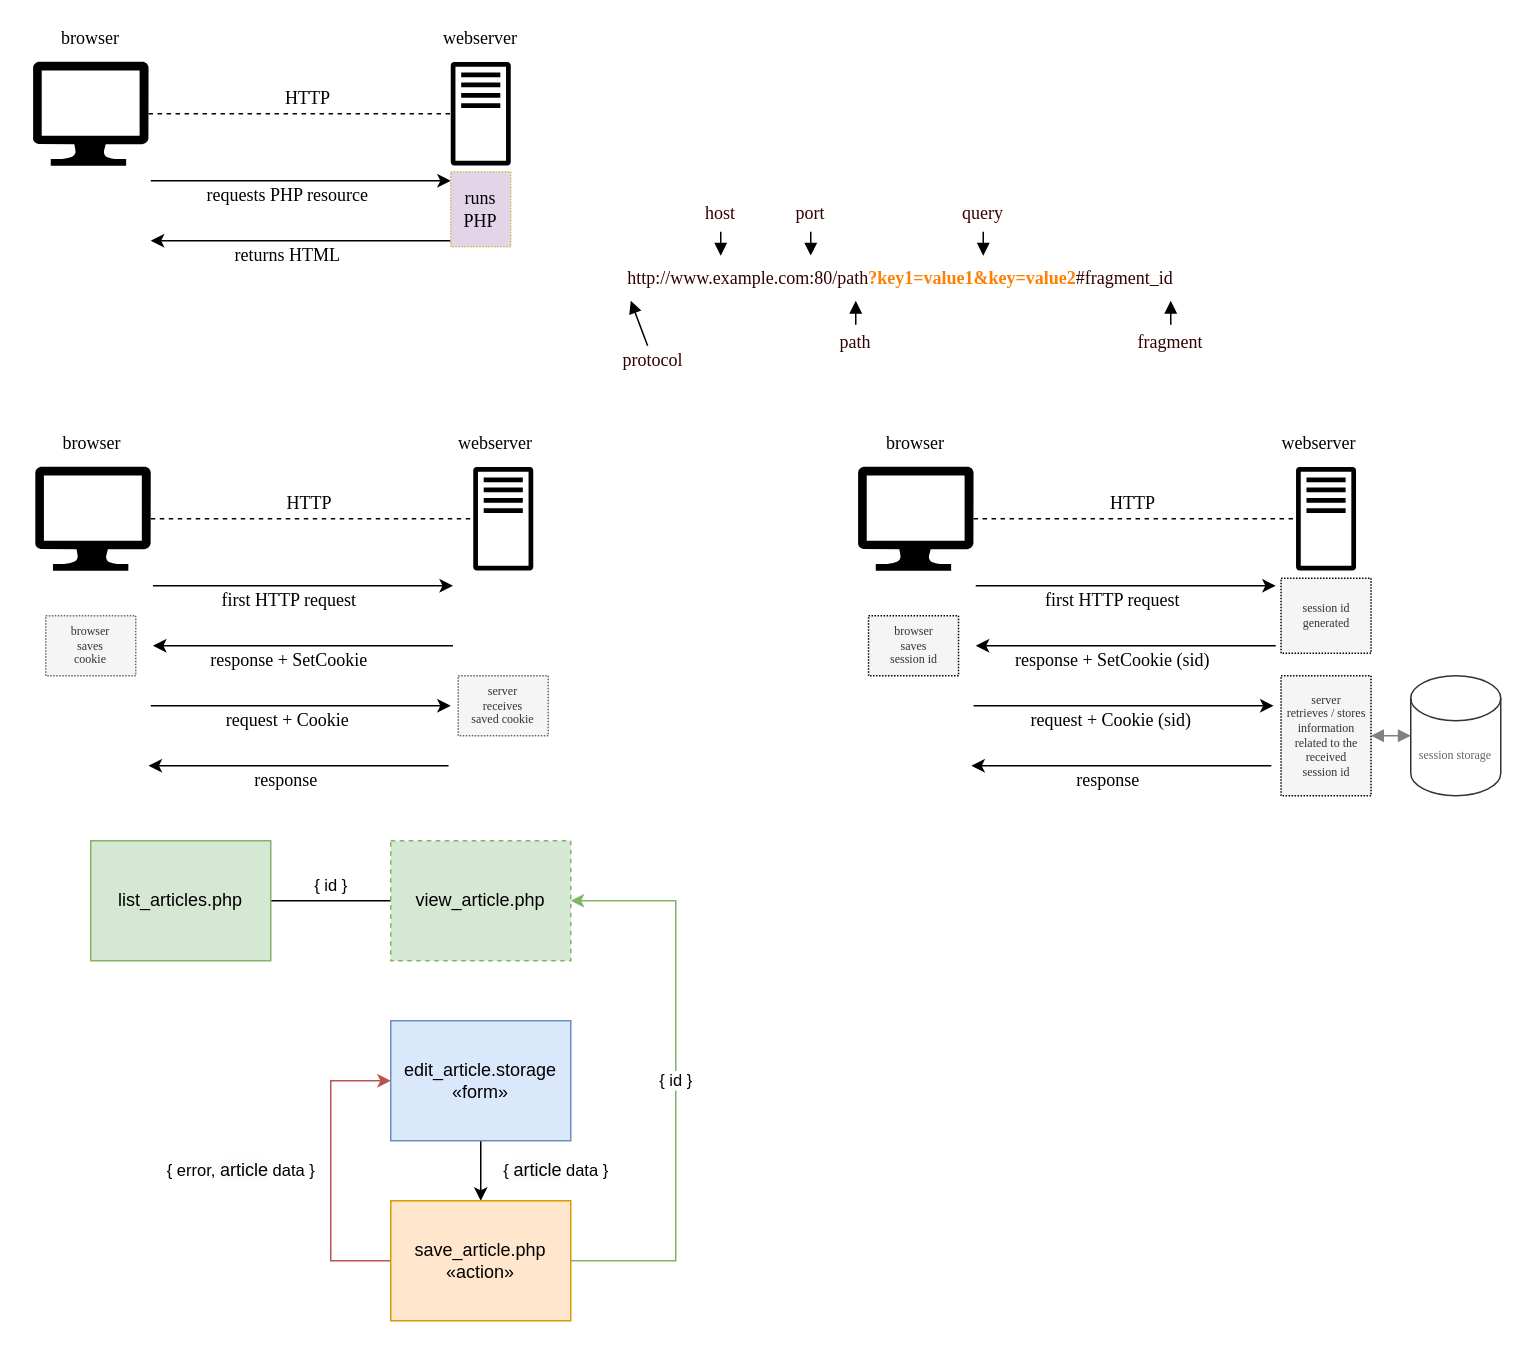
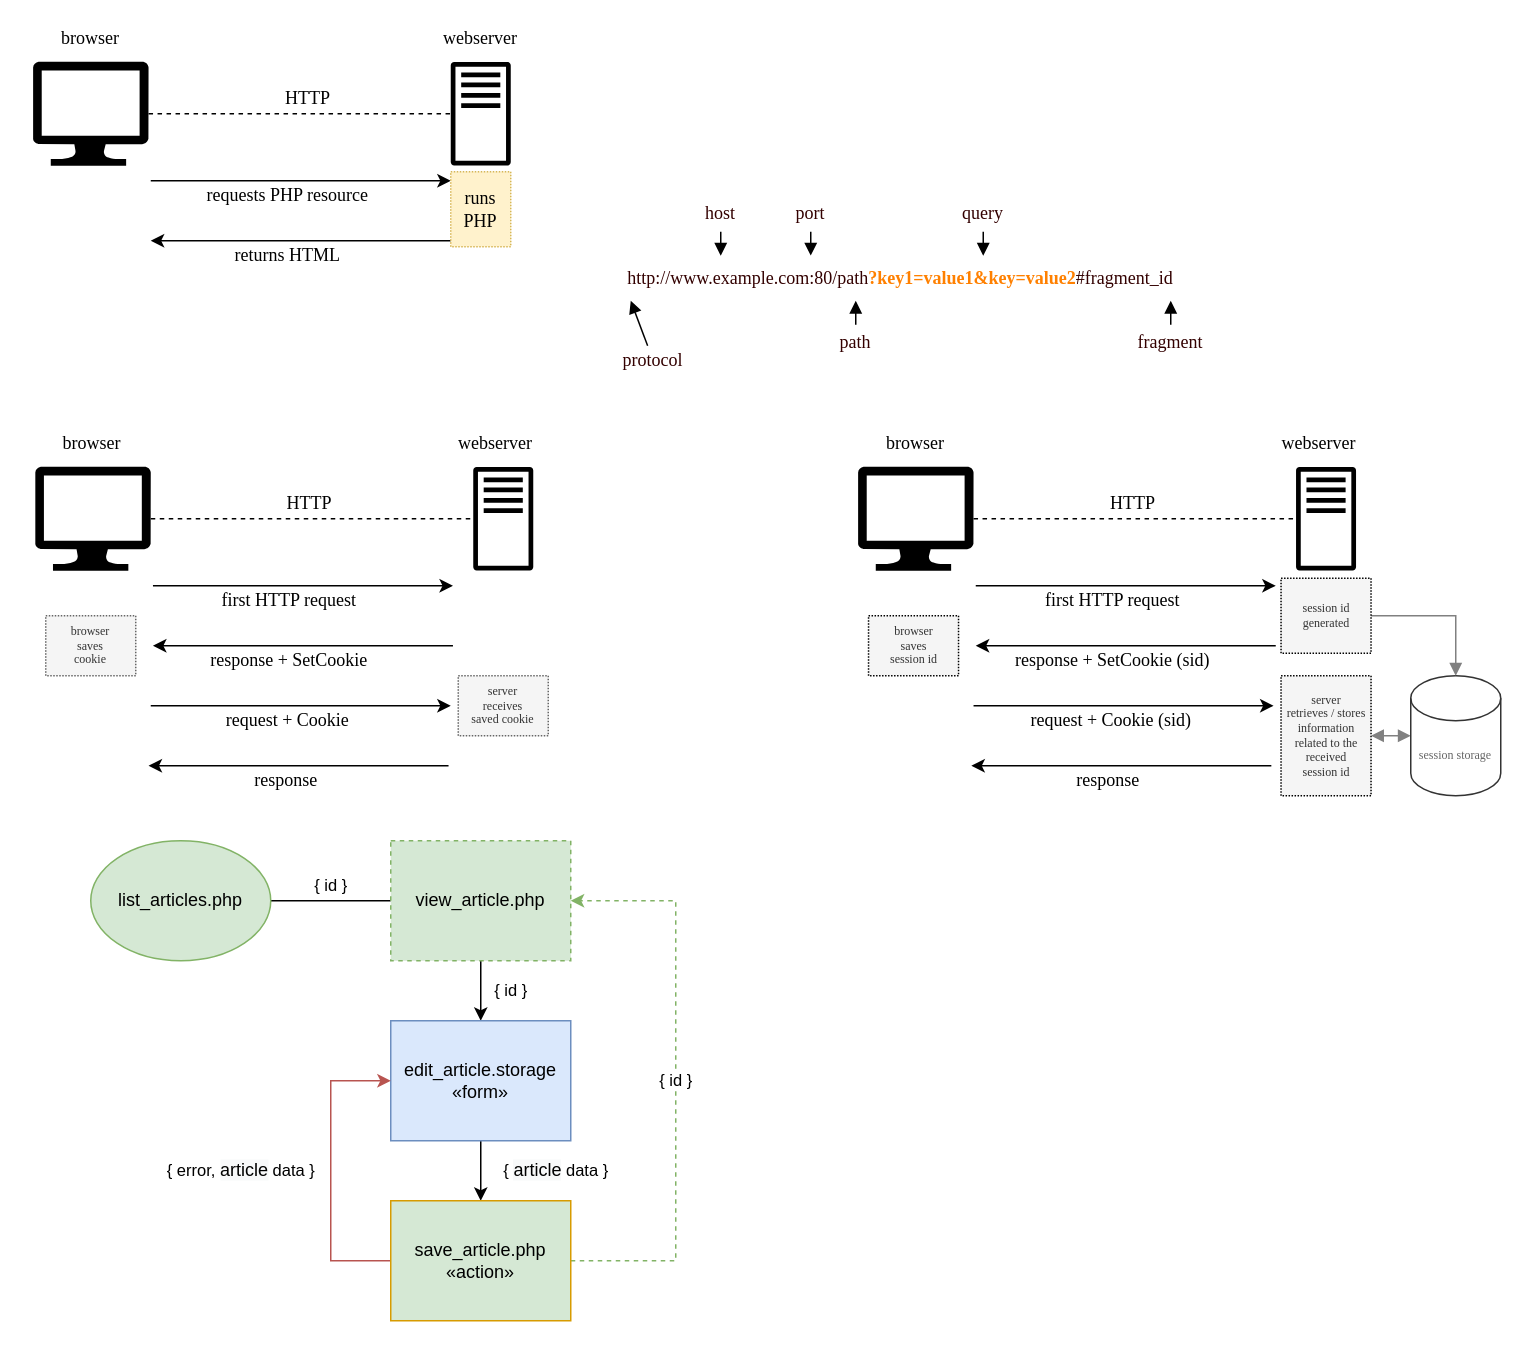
node "runs PHP": fillcolor #e1d5e7 -> #fff2cc
edge "session id generated" -> "session storage": added
node "list_articles.php": shape rectangle -> ellipse
edge "view_article.php" -> "edit_article.storage «form»": added, label "{ id }"
edge "save_article.php «action»" -> "view_article.php": style solid -> dashed
node "save_article.php «action»": fillcolor #ffe6cc -> #d5e8d4
